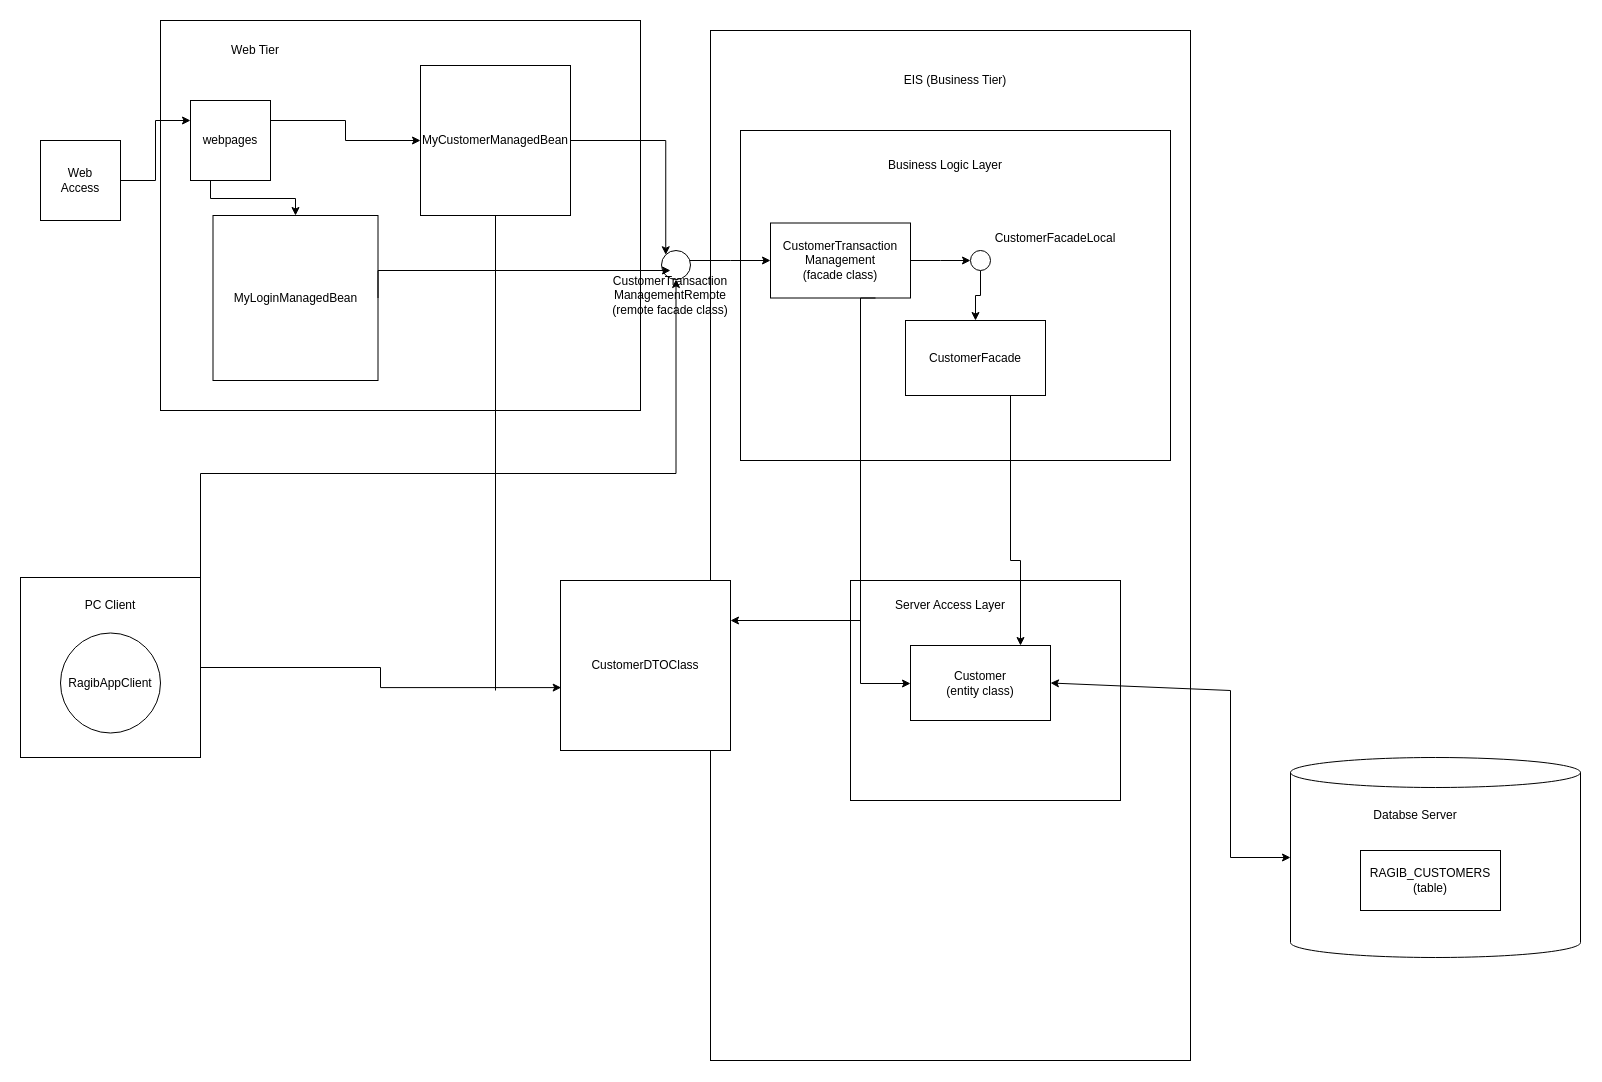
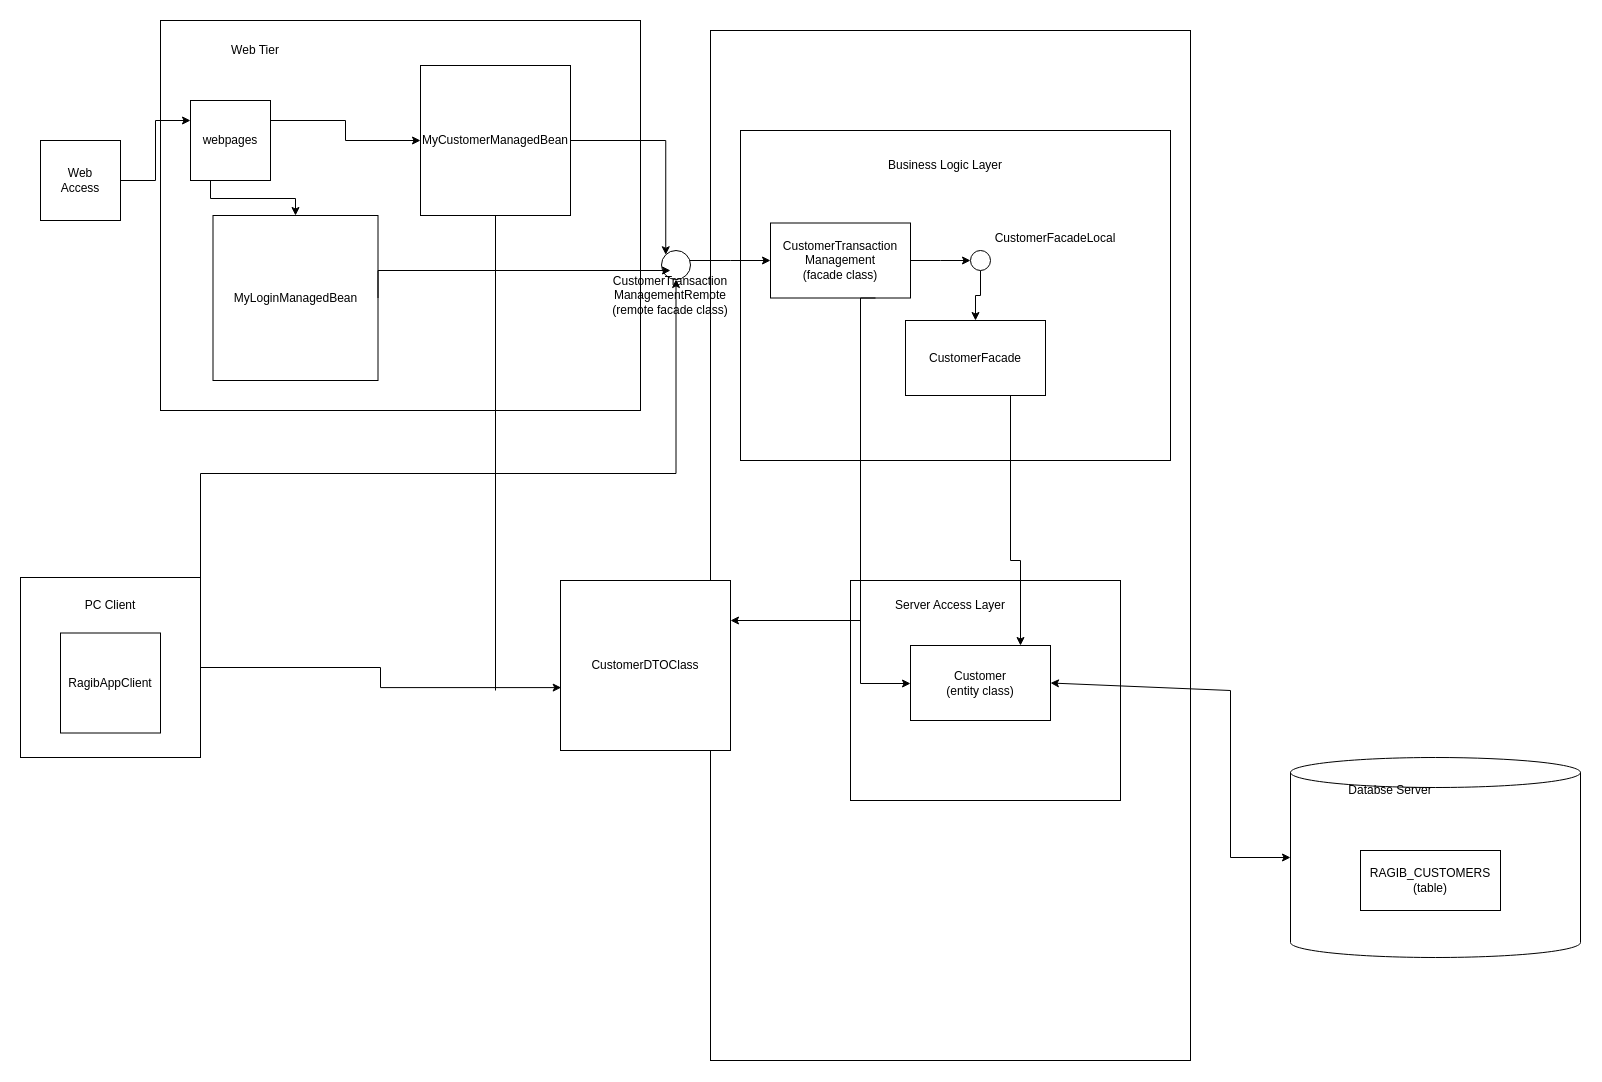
node "EIS (Business Tier)": removed
node "RagibAppClient": shape ellipse -> rectangle
node "Databse Server": moved (1416, 816) -> (1391, 791)
